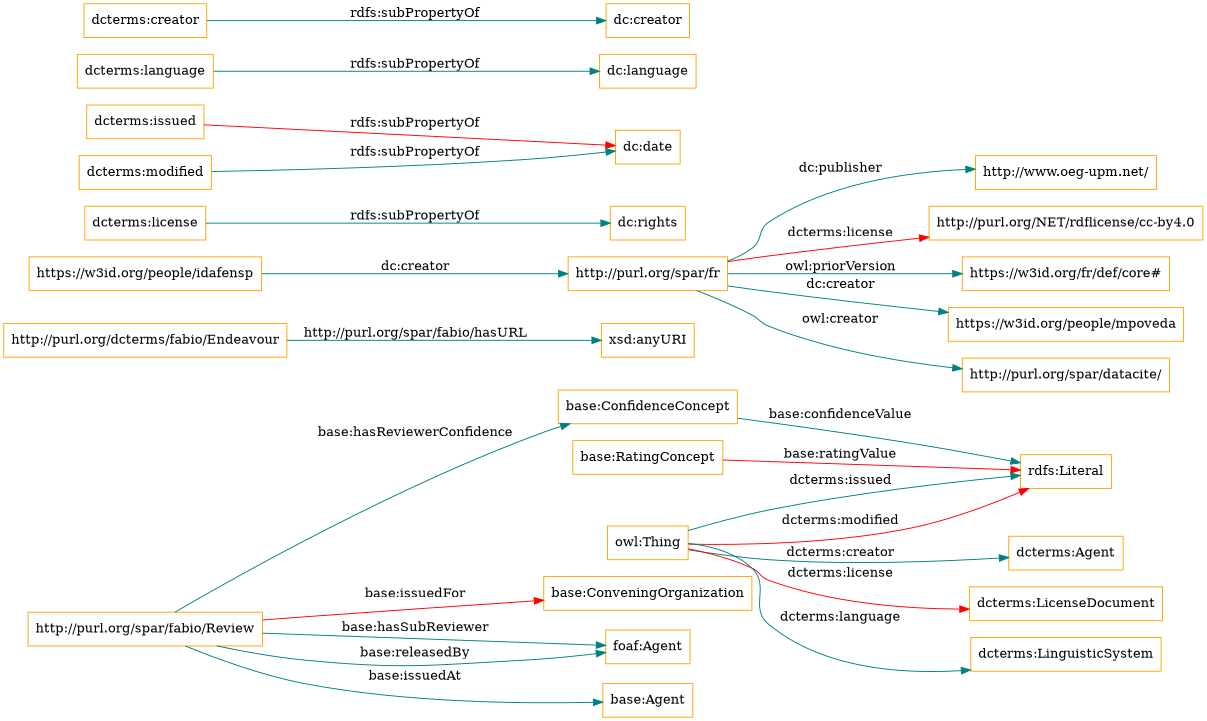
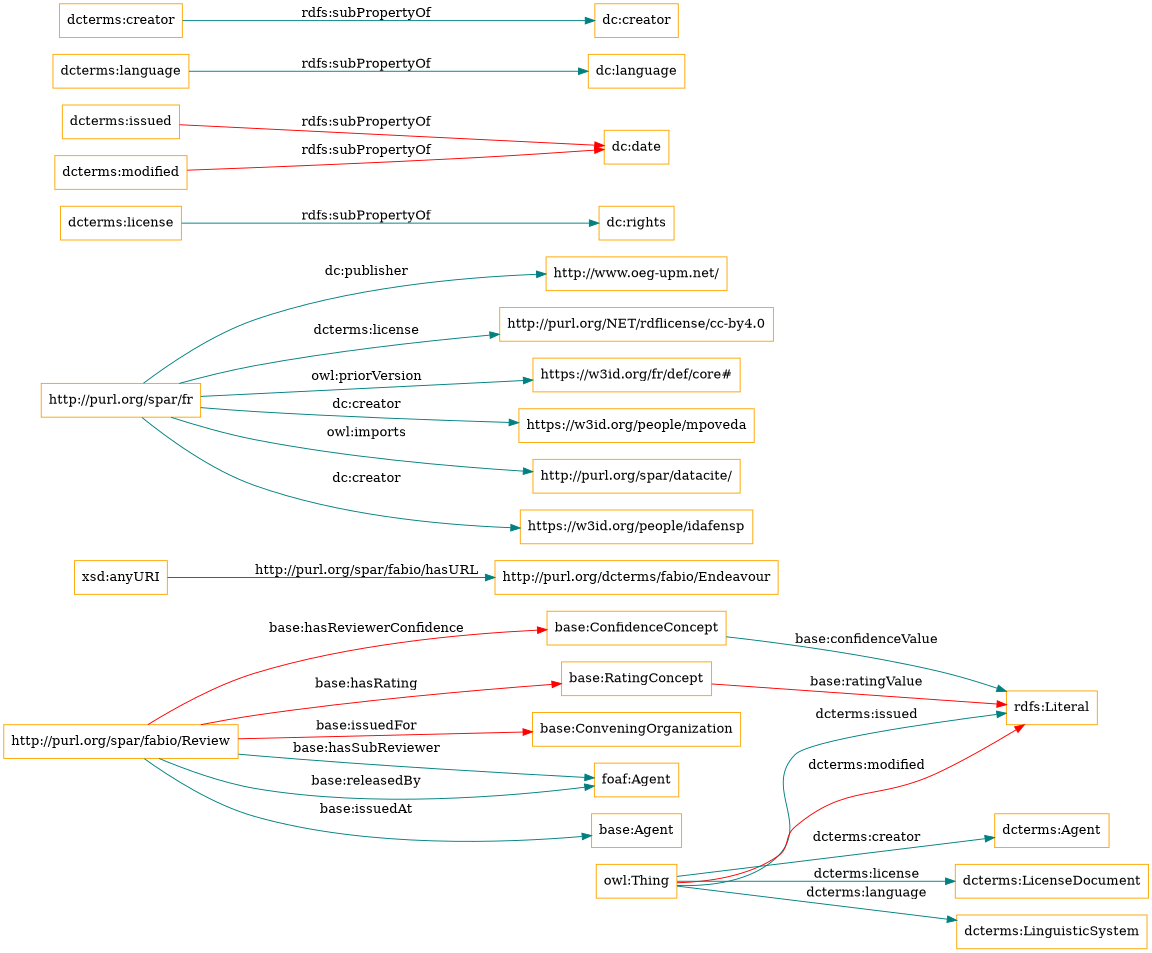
edge "dcterms:modified" -> "dc:date": color teal -> red
edge "http://purl.org/spar/fr" -> "http://purl.org/NET/rdflicense/cc-by4.0": color red -> teal
edge "https://w3id.org/people/idafensp" -> "http://purl.org/spar/fr": reversed
edge "http://purl.org/spar/fr" -> "http://purl.org/spar/datacite/": label "owl:creator" -> "owl:imports"
edge "http://purl.org/dcterms/fabio/Endeavour" -> "xsd:anyURI": reversed
edge "http://purl.org/spar/fabio/Review" -> "base:ConfidenceConcept": color teal -> red
edge "owl:Thing" -> "dcterms:LicenseDocument": color red -> teal
edge "http://purl.org/spar/fabio/Review" -> "base:RatingConcept": added, label "base:hasRating"
